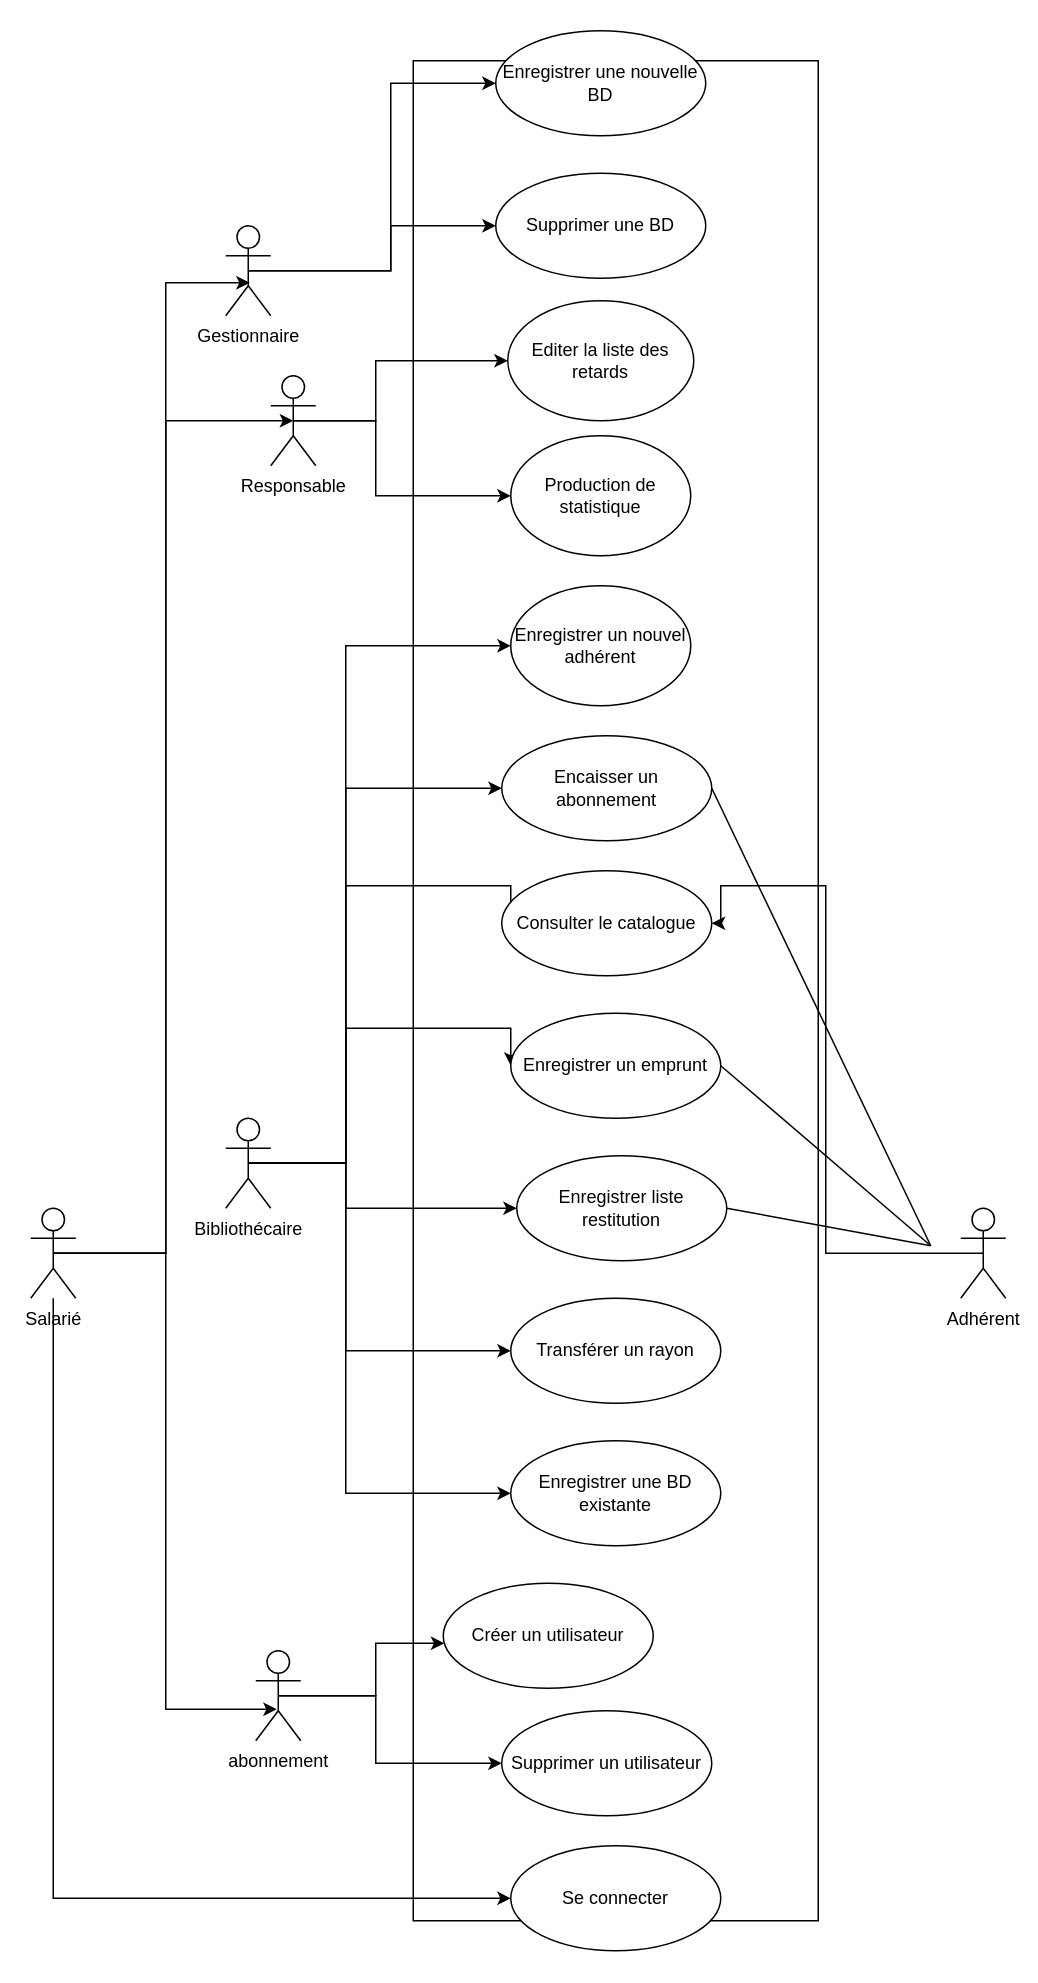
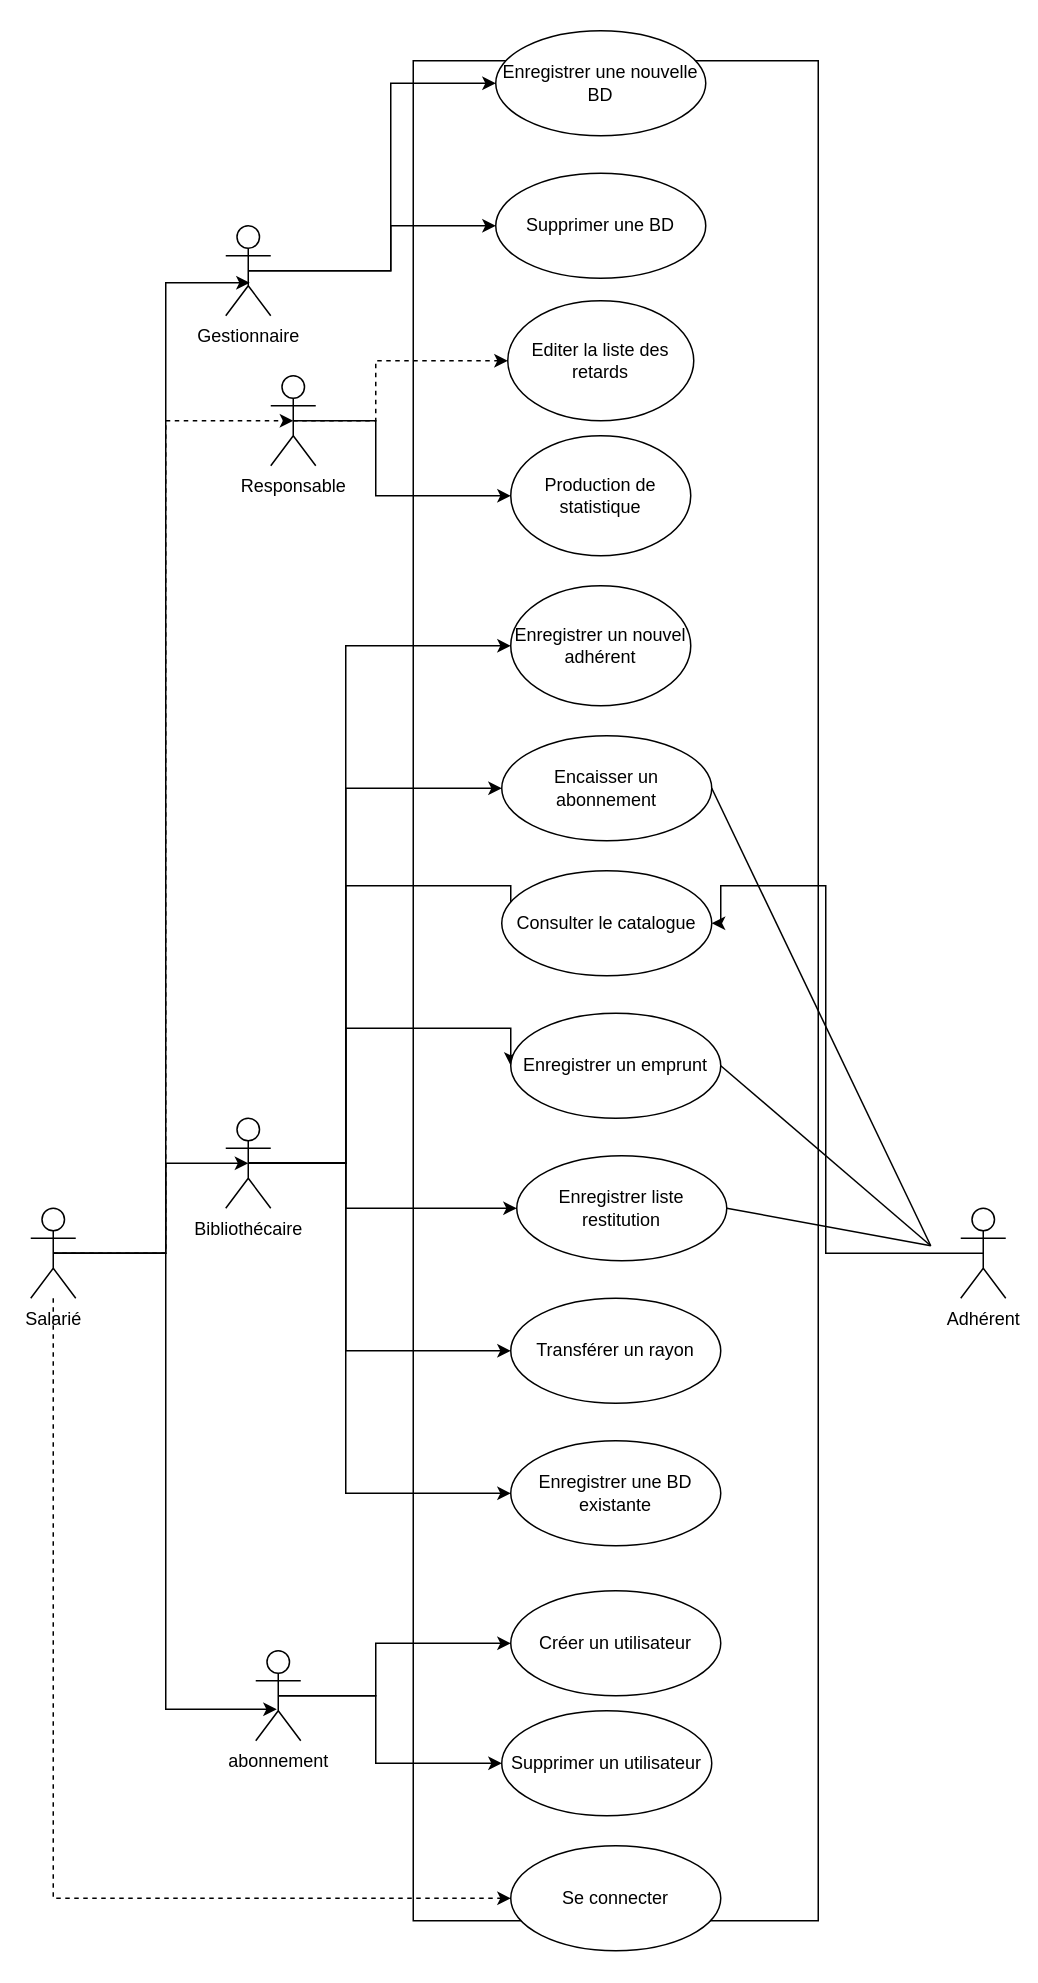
edge "Responsable" -> "Editer la liste des retards": style solid -> dashed
edge "Salarié" -> "Responsable": style solid -> dashed
edge "Salarié" -> "Bibliothécaire": added
node "Créer un utilisateur": moved (548, 1636) -> (616, 1643)
edge "Salarié" -> "Se connecter": style solid -> dashed
